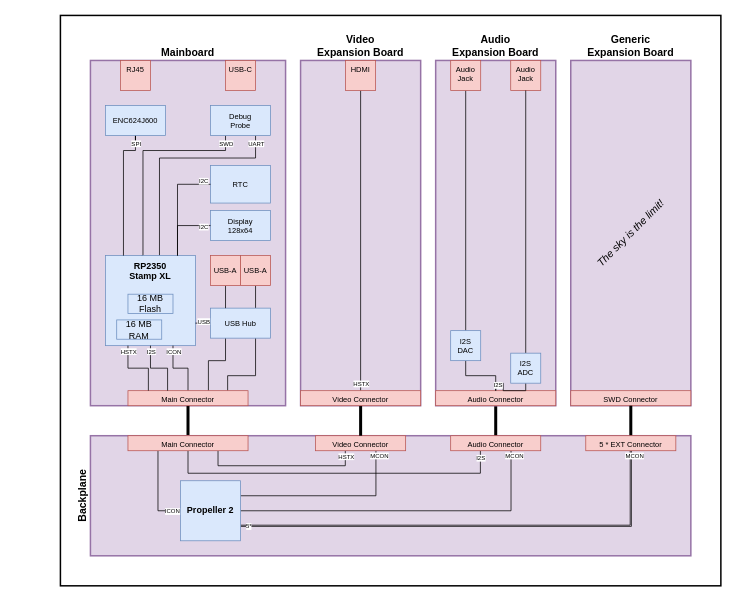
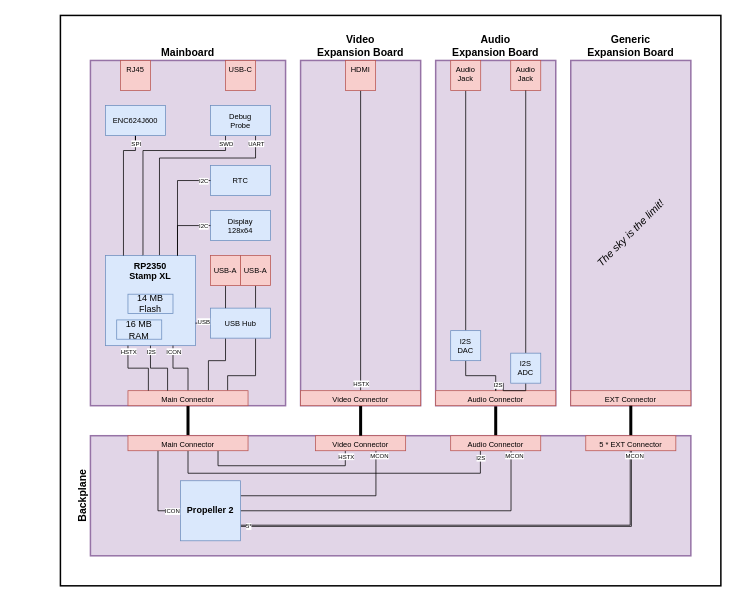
node "RTC": size 60x38 -> 60x30
node "16 MB Flash": label "16 MB Flash" -> "14 MB Flash"
node "SWD Connector": label "SWD Connector" -> "EXT Connector"
